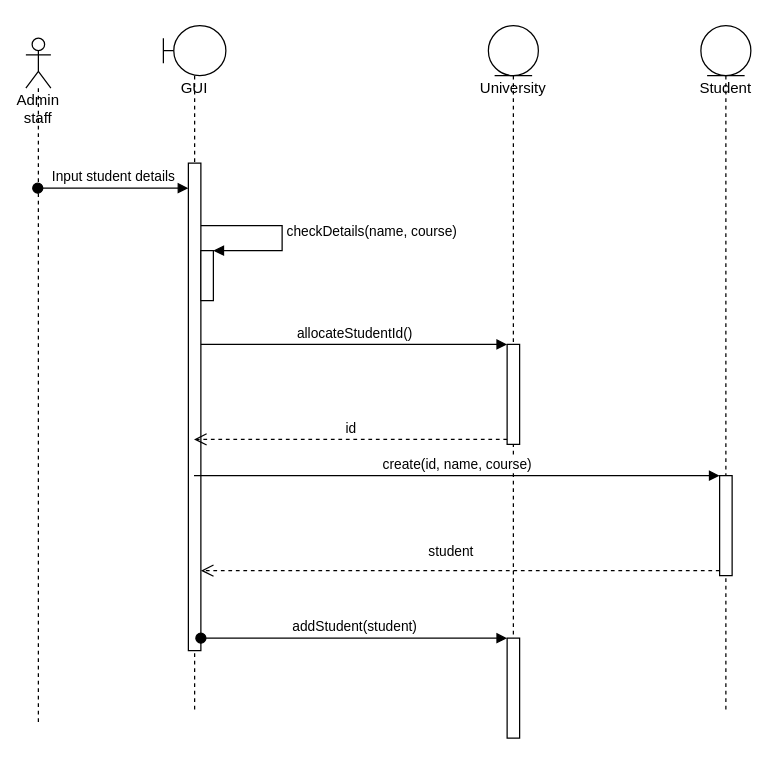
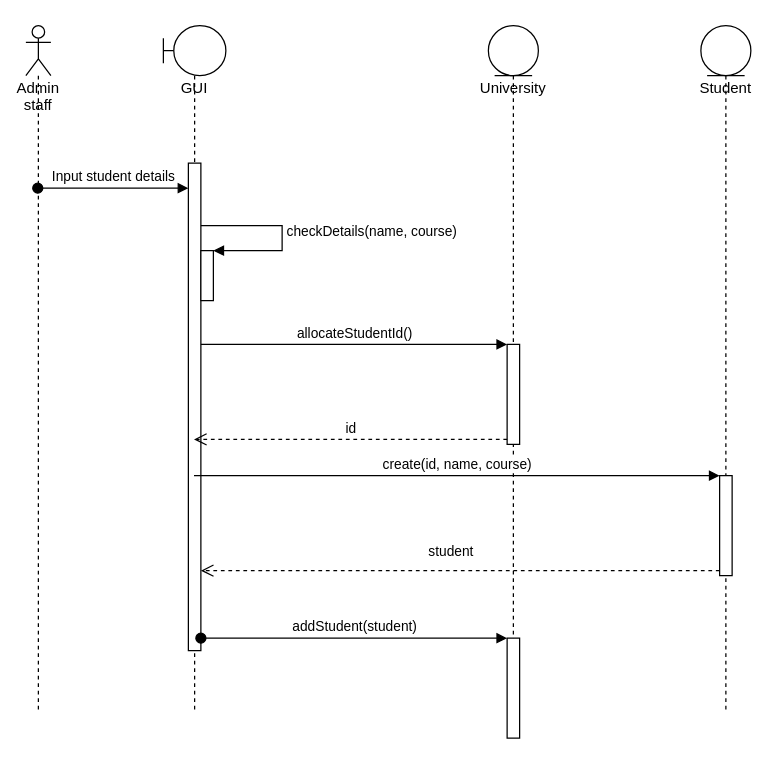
node "Admin staff": moved (38, 382) -> (38, 369)
